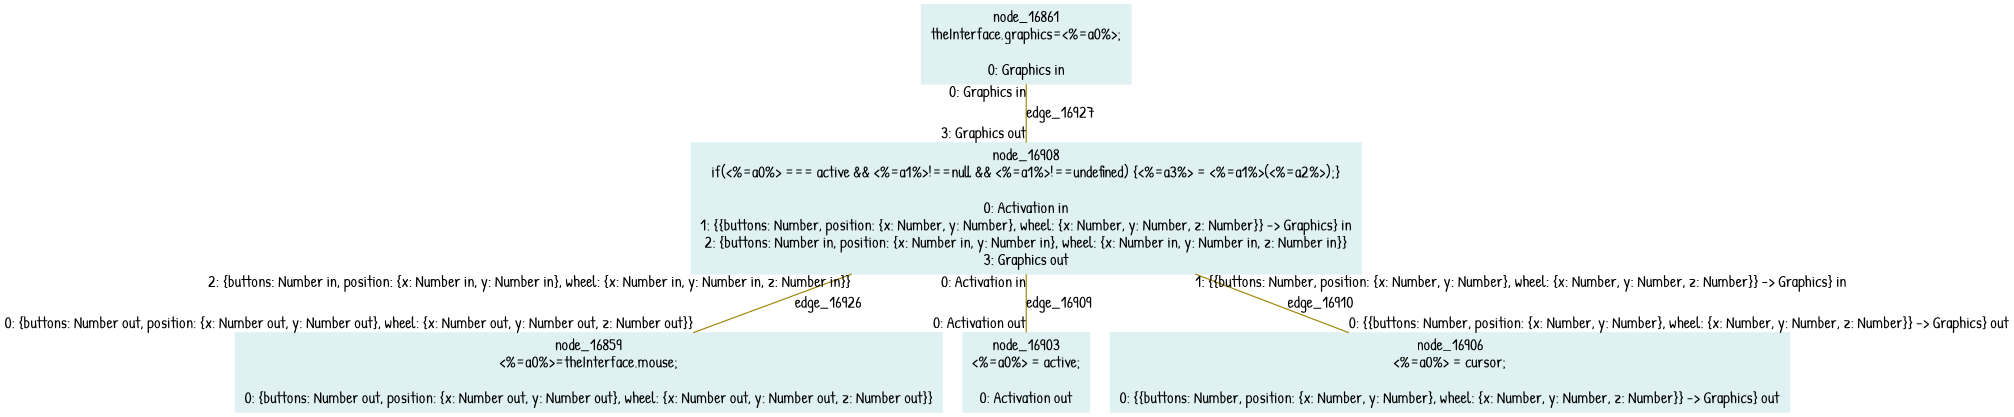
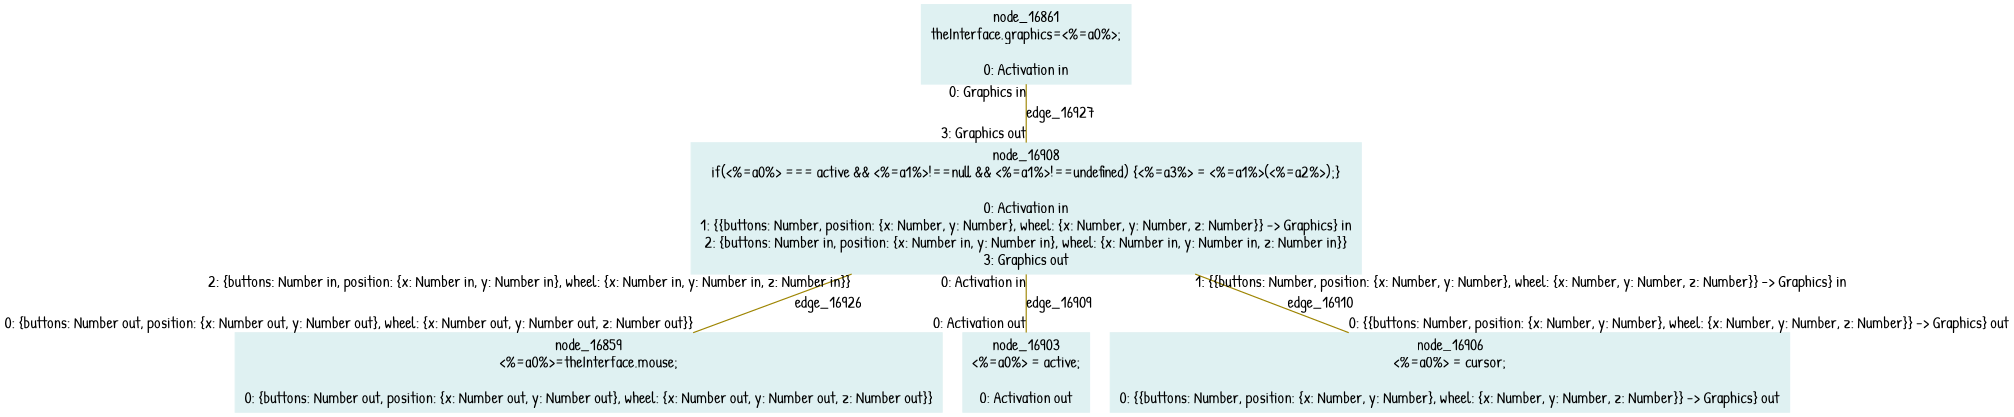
node "node_16861 theInterface.graphics=<%=a0%>; 0: Graphics in": label "node_16861 theInterface.graphics=<%=a0%>; 0: Graphics in" -> "node_16861 theInterface.graphics=<%=a0%>; 0: Activation in"
